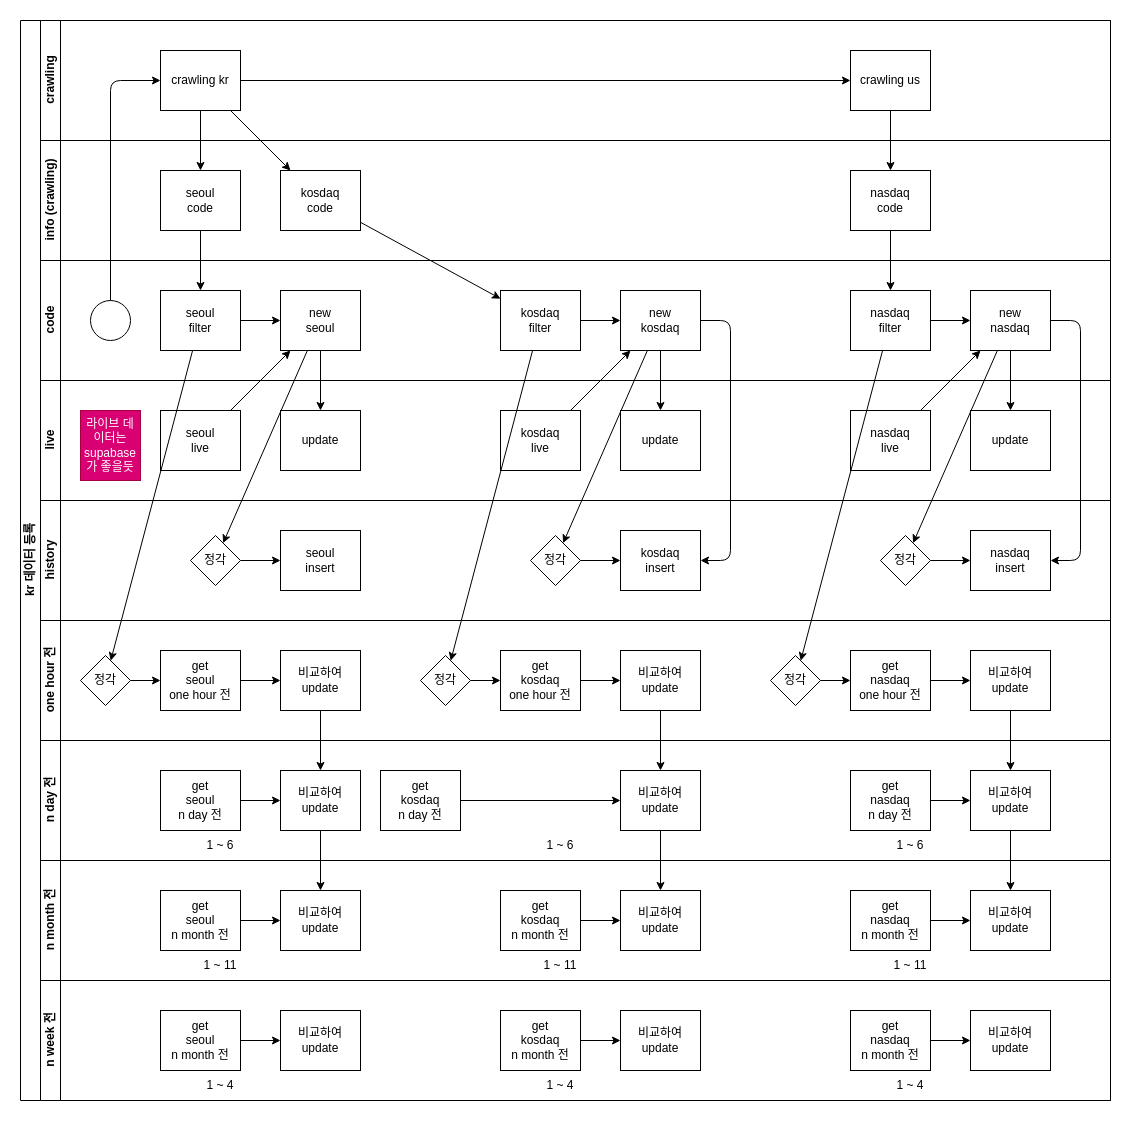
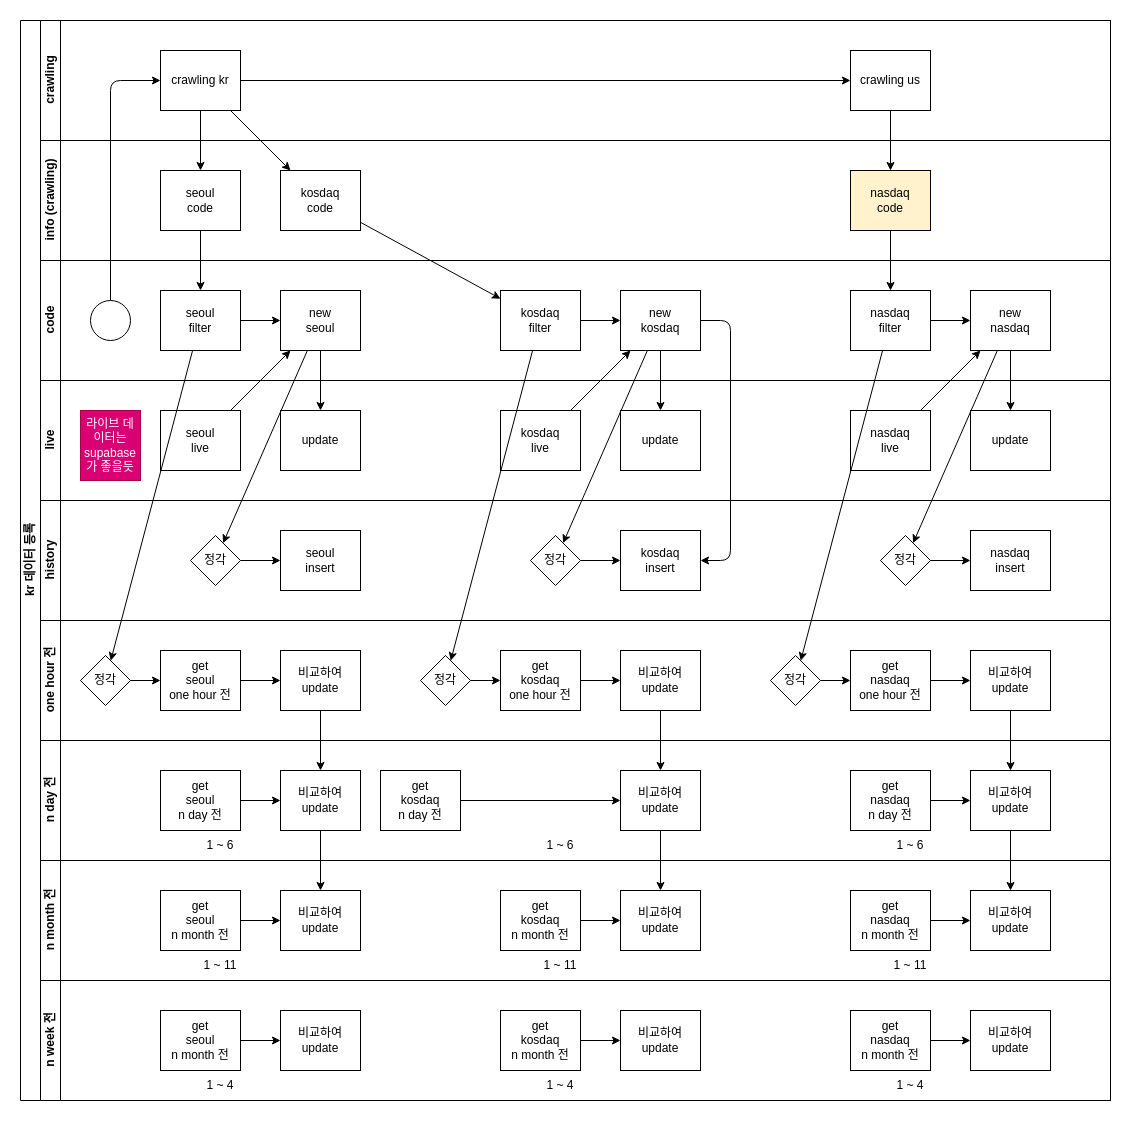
node "nasdaq code": fillcolor #ffffff -> #fff2cc
edge "new nasdaq" -> "nasdaq insert": removed
